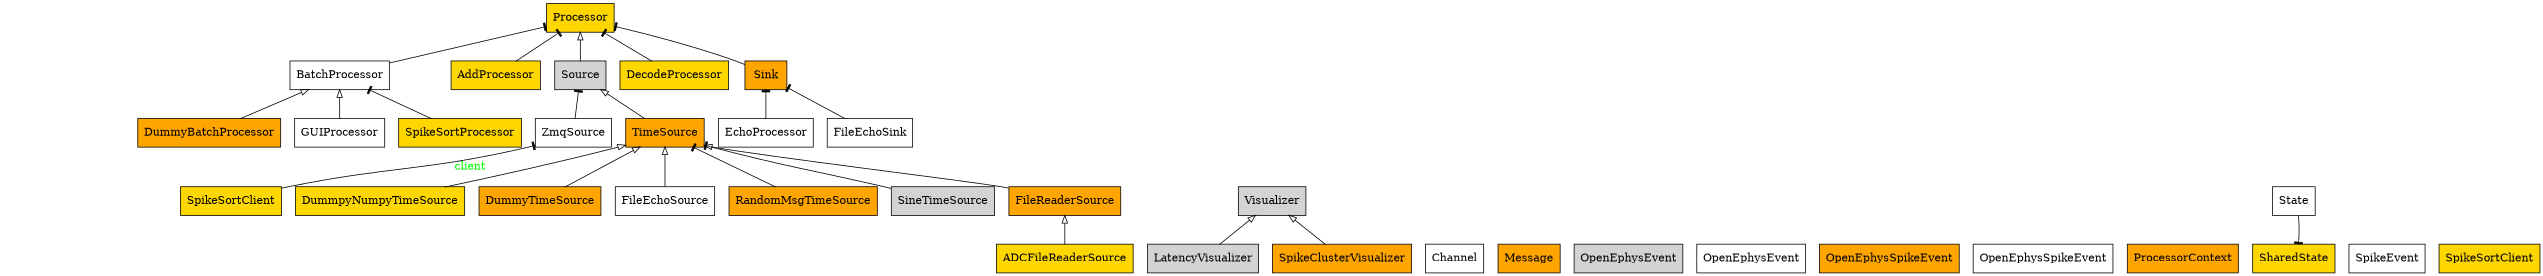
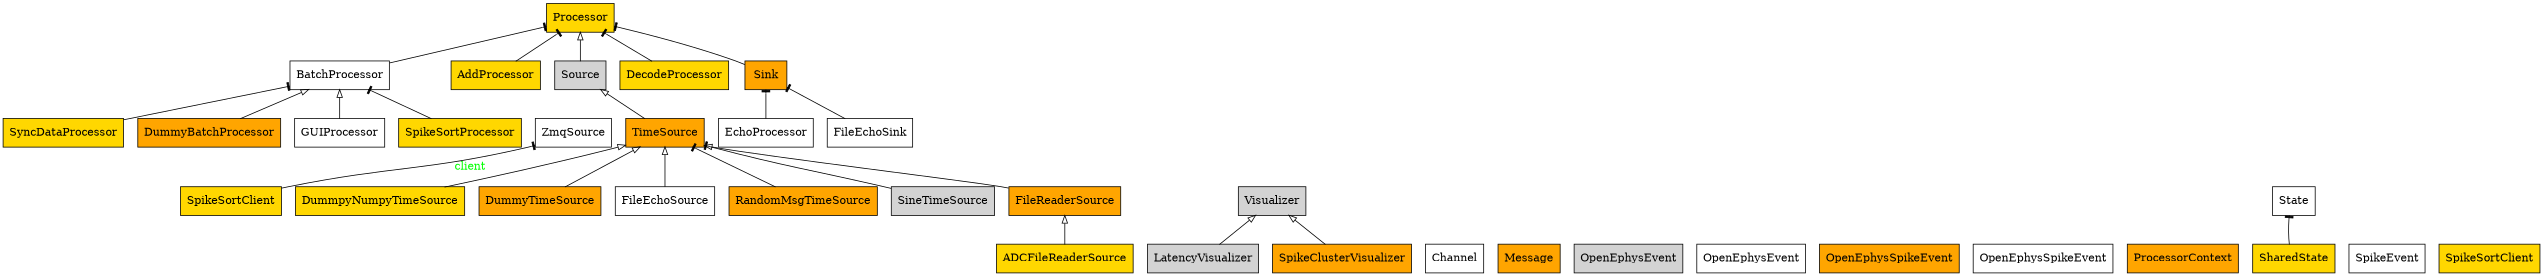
edge "ZmqSource" -> "Source": removed
node "SyncDataProcessor": added
edge "State" -> "SharedState": reversed
